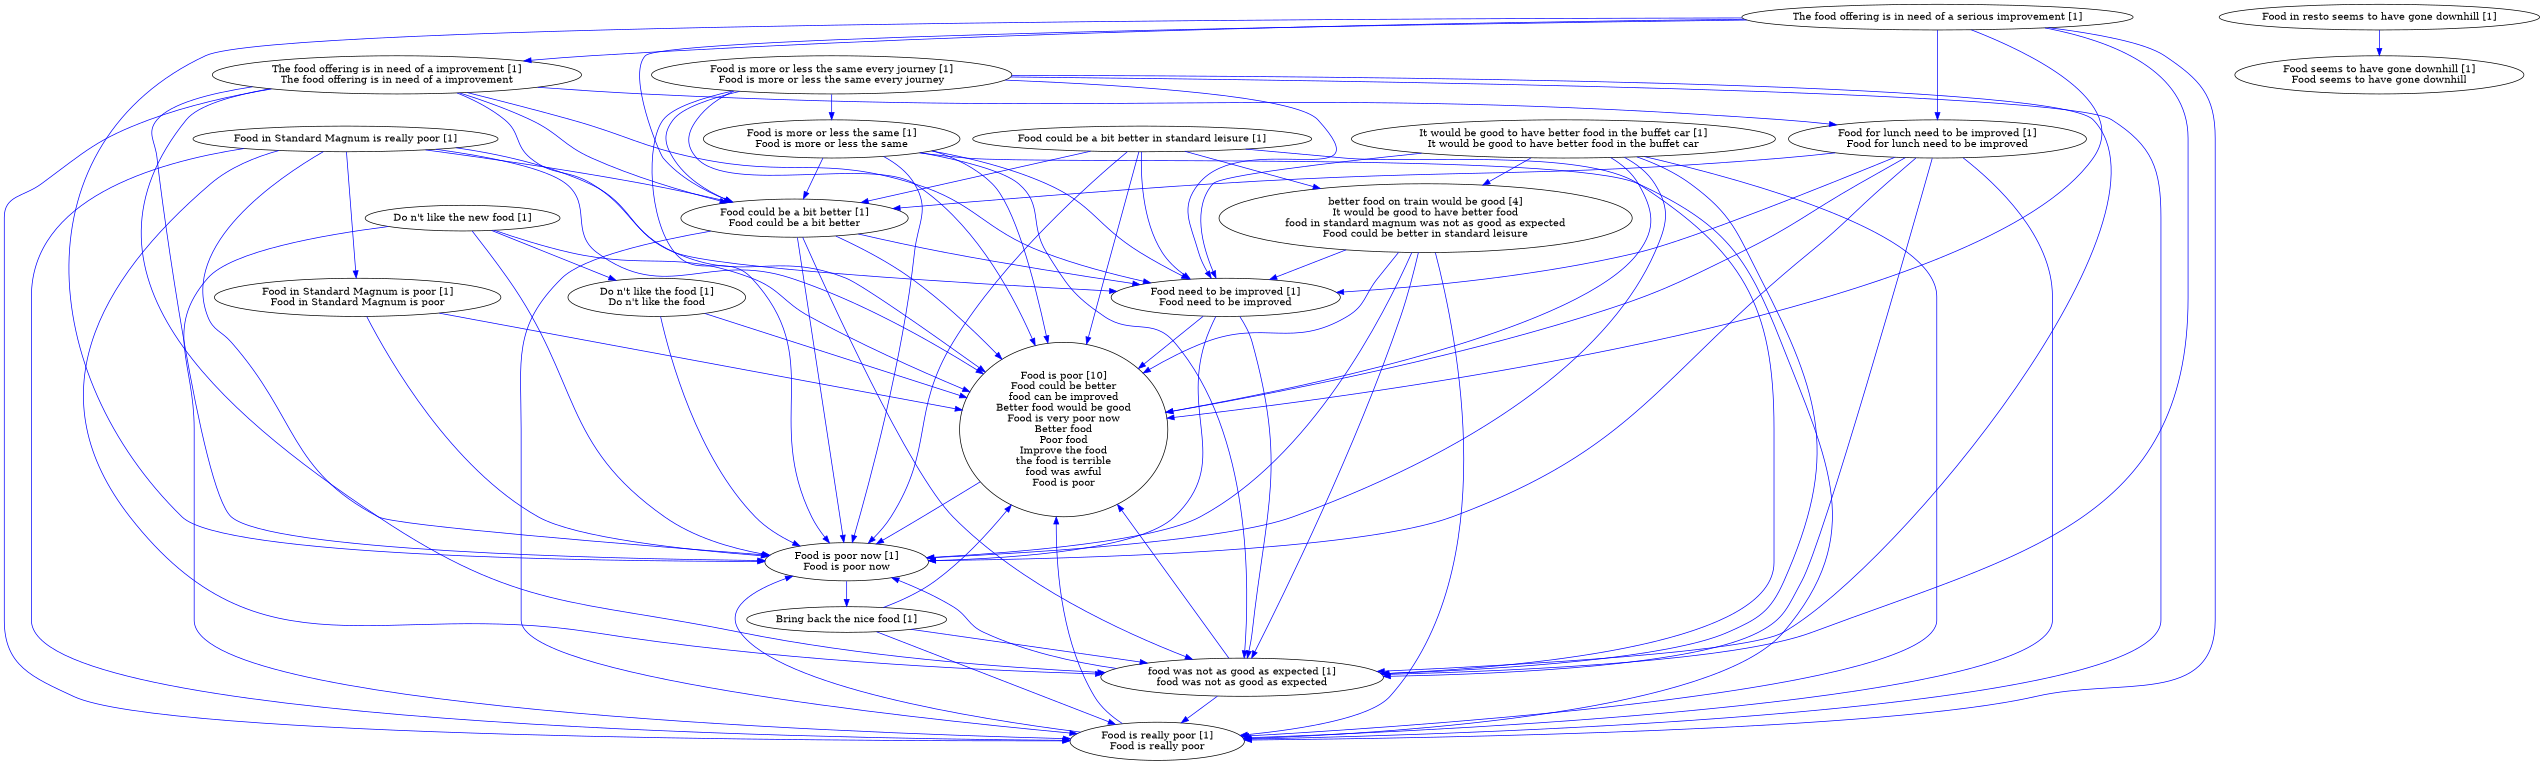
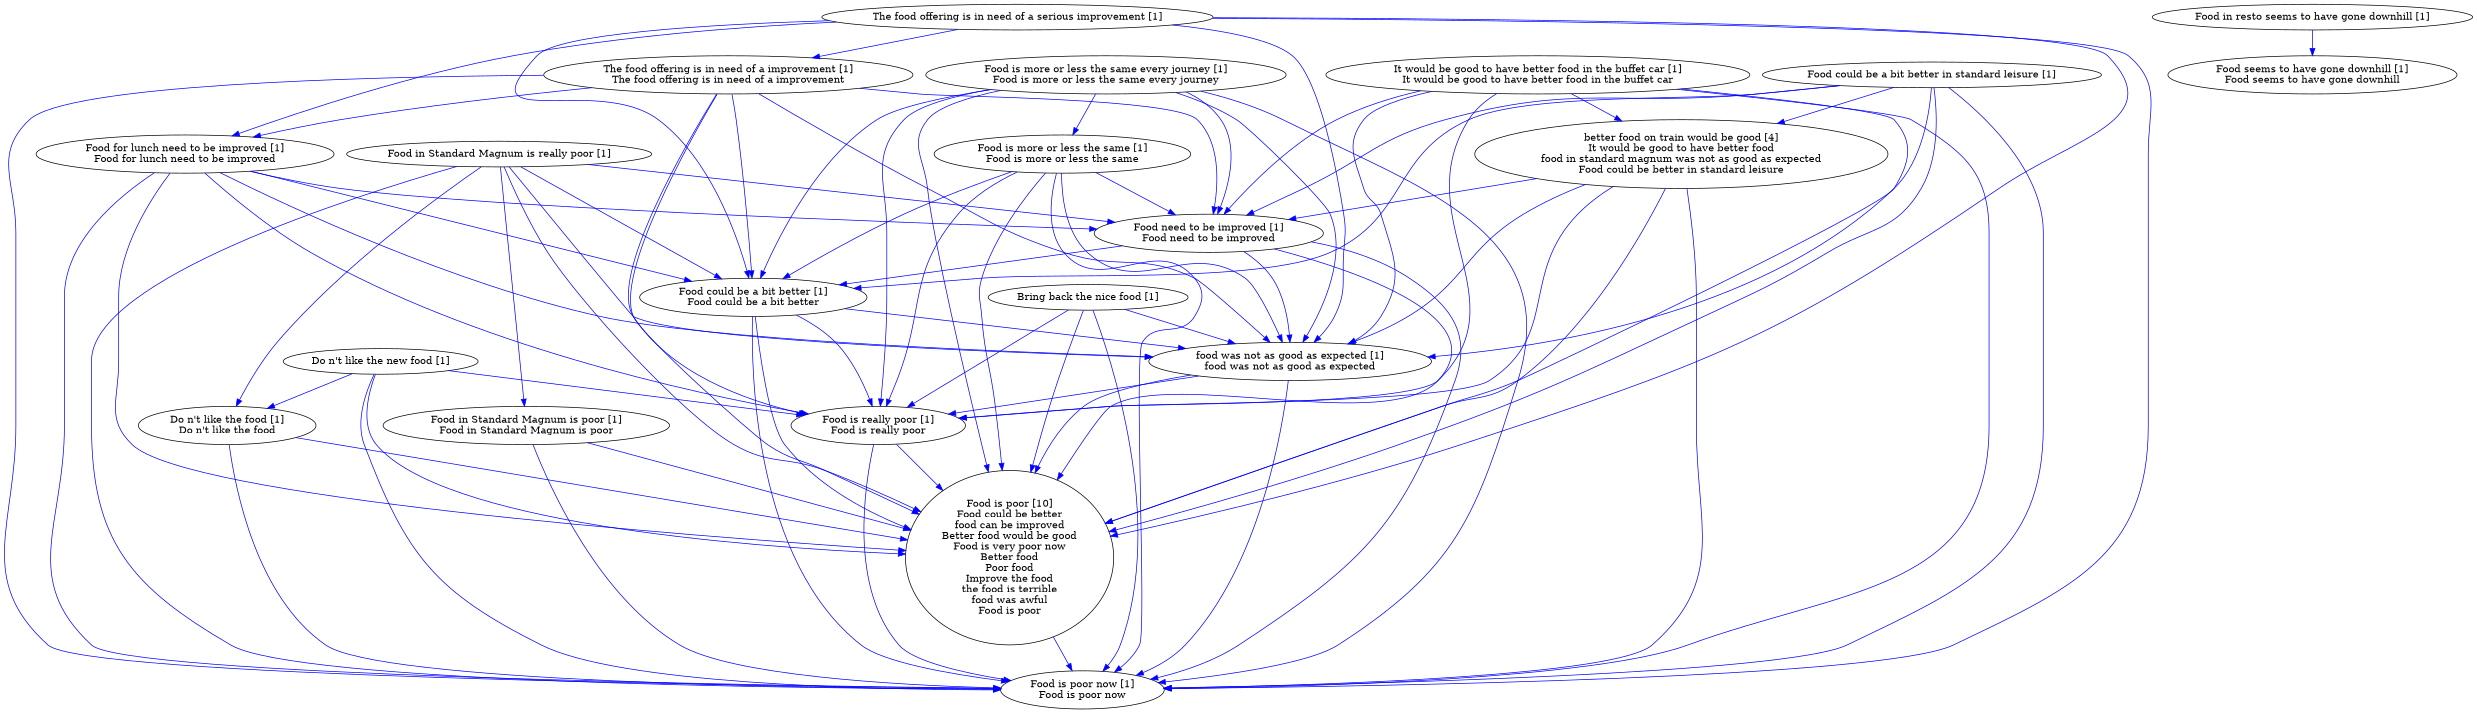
edge "Food could be a bit better [1] Food could be a bit better" -> "Food need to be improved [1] Food need to be improved": reversed
edge "Food is poor now [1] Food is poor now" -> "Bring back the nice food [1]": reversed
edge "The food offering is in need of a serious improvement [1]" -> "Food is really poor [1] Food is really poor": removed
edge "Food in Standard Magnum is really poor [1]" -> "Food is really poor [1] Food is really poor": now "Food in Standard Magnum is really poor [1]" -> "Do n't like the food [1] Do n't like the food"
